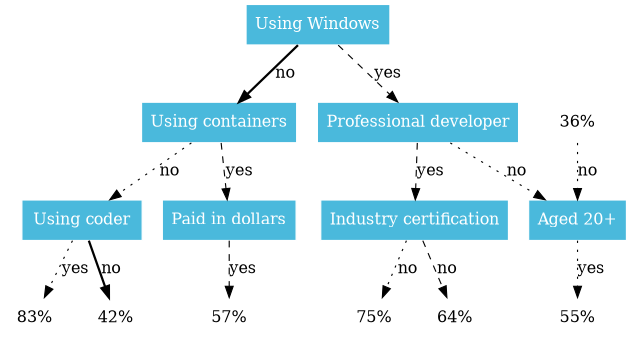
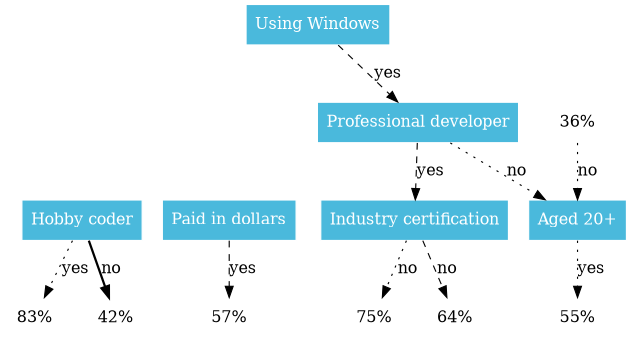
node "Using containers": removed
node "Using coder": label "Using coder" -> "Hobby coder"
